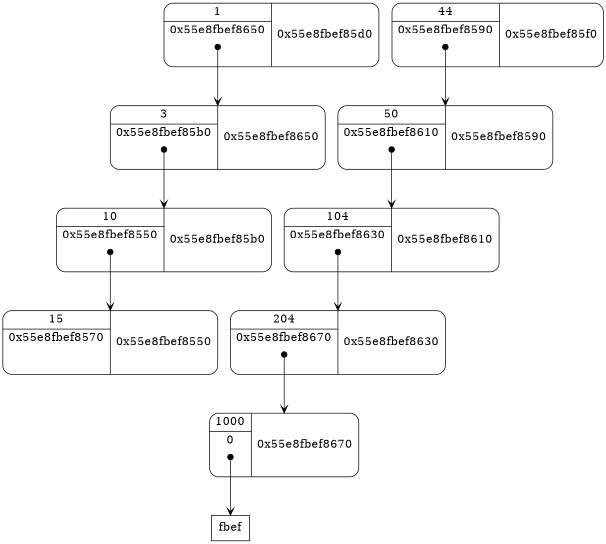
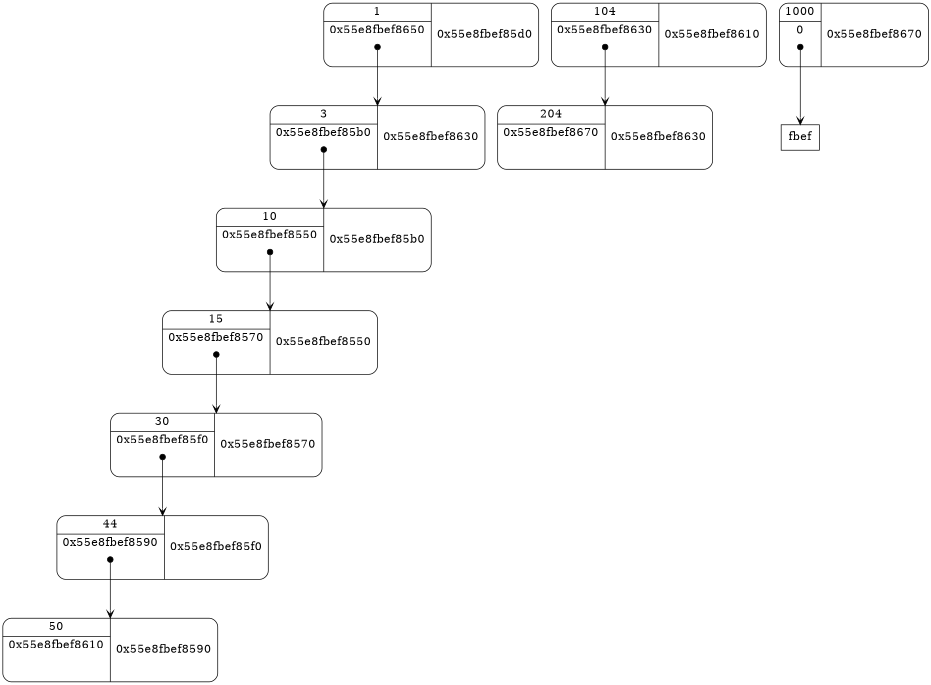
node "3": text "0x55e8fbef8650" -> "0x55e8fbef8630"
edge "50" -- "104": removed
edge "204" -- "1000": removed
node "30": added
